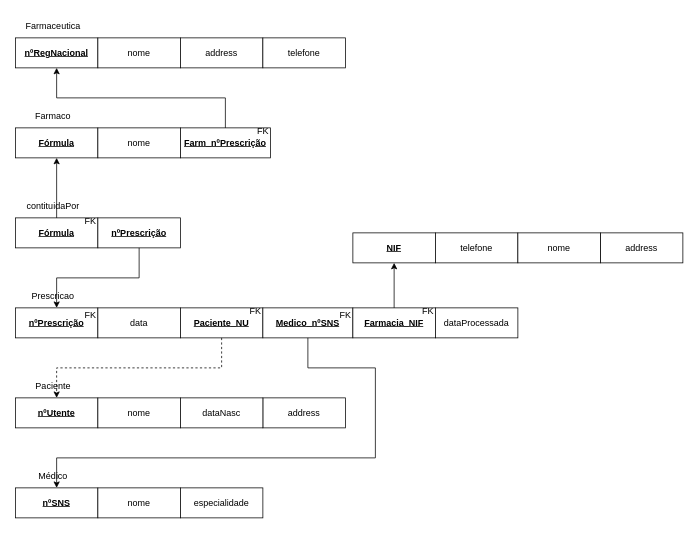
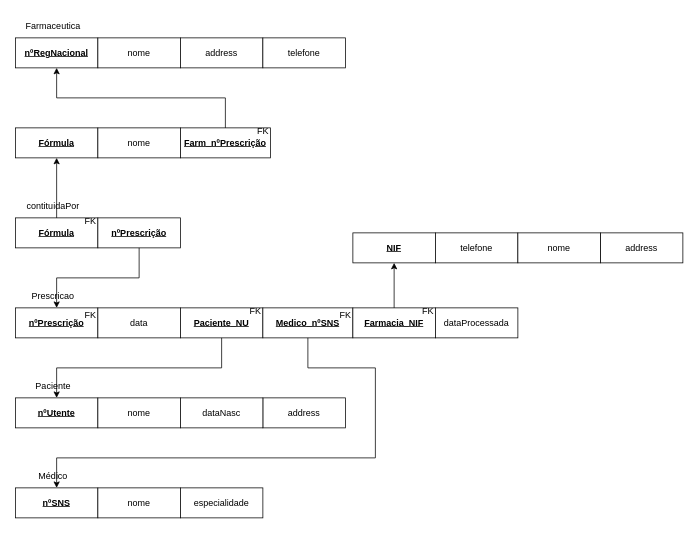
node "Farmaco": removed
edge "Paciente_NU" -> "nºUtente": style dashed -> solid
